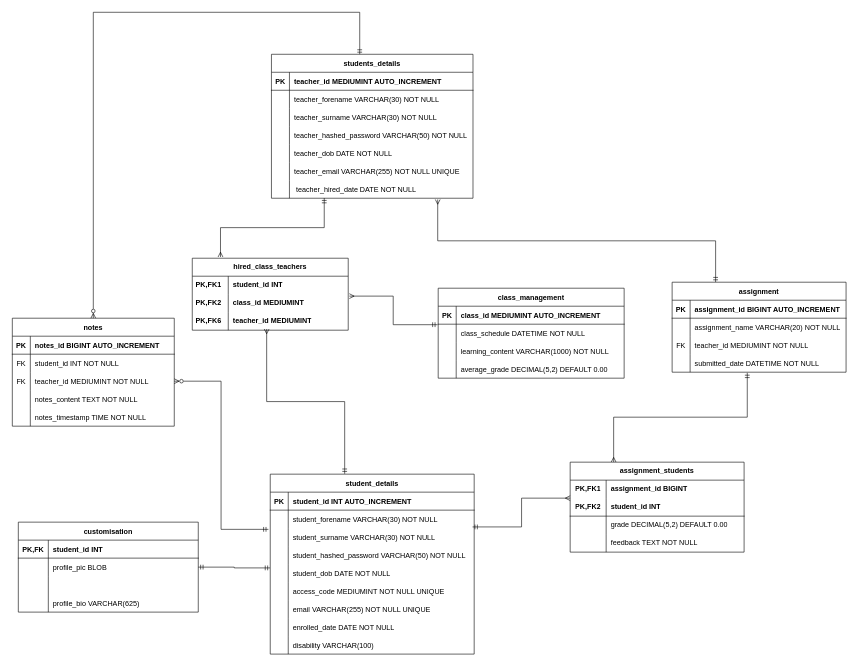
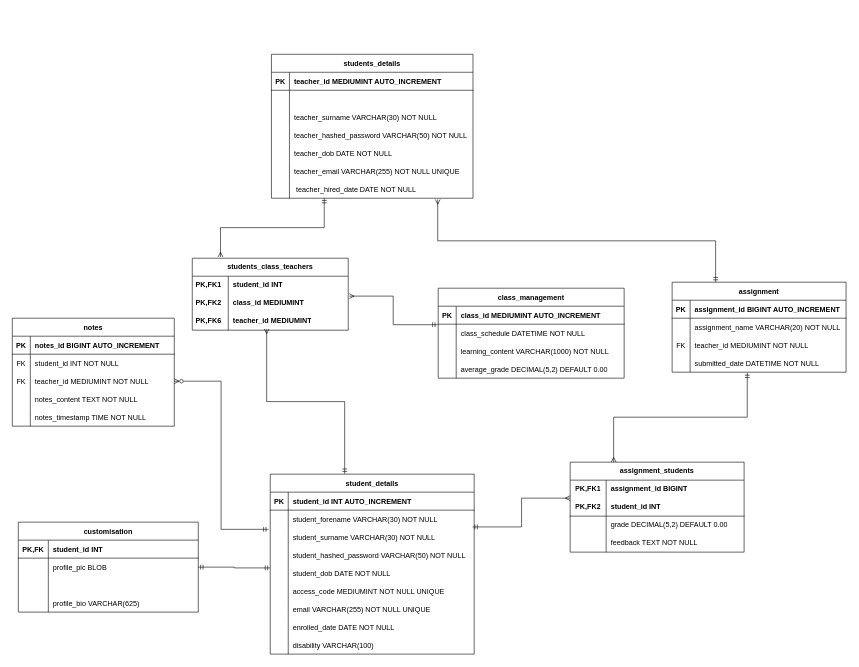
edge "students_details" -- "notes": removed
node "teacher_forename VARCHAR(30) NOT NULL": removed
node "hired_class_teachers": label "hired_class_teachers" -> "students_class_teachers"
